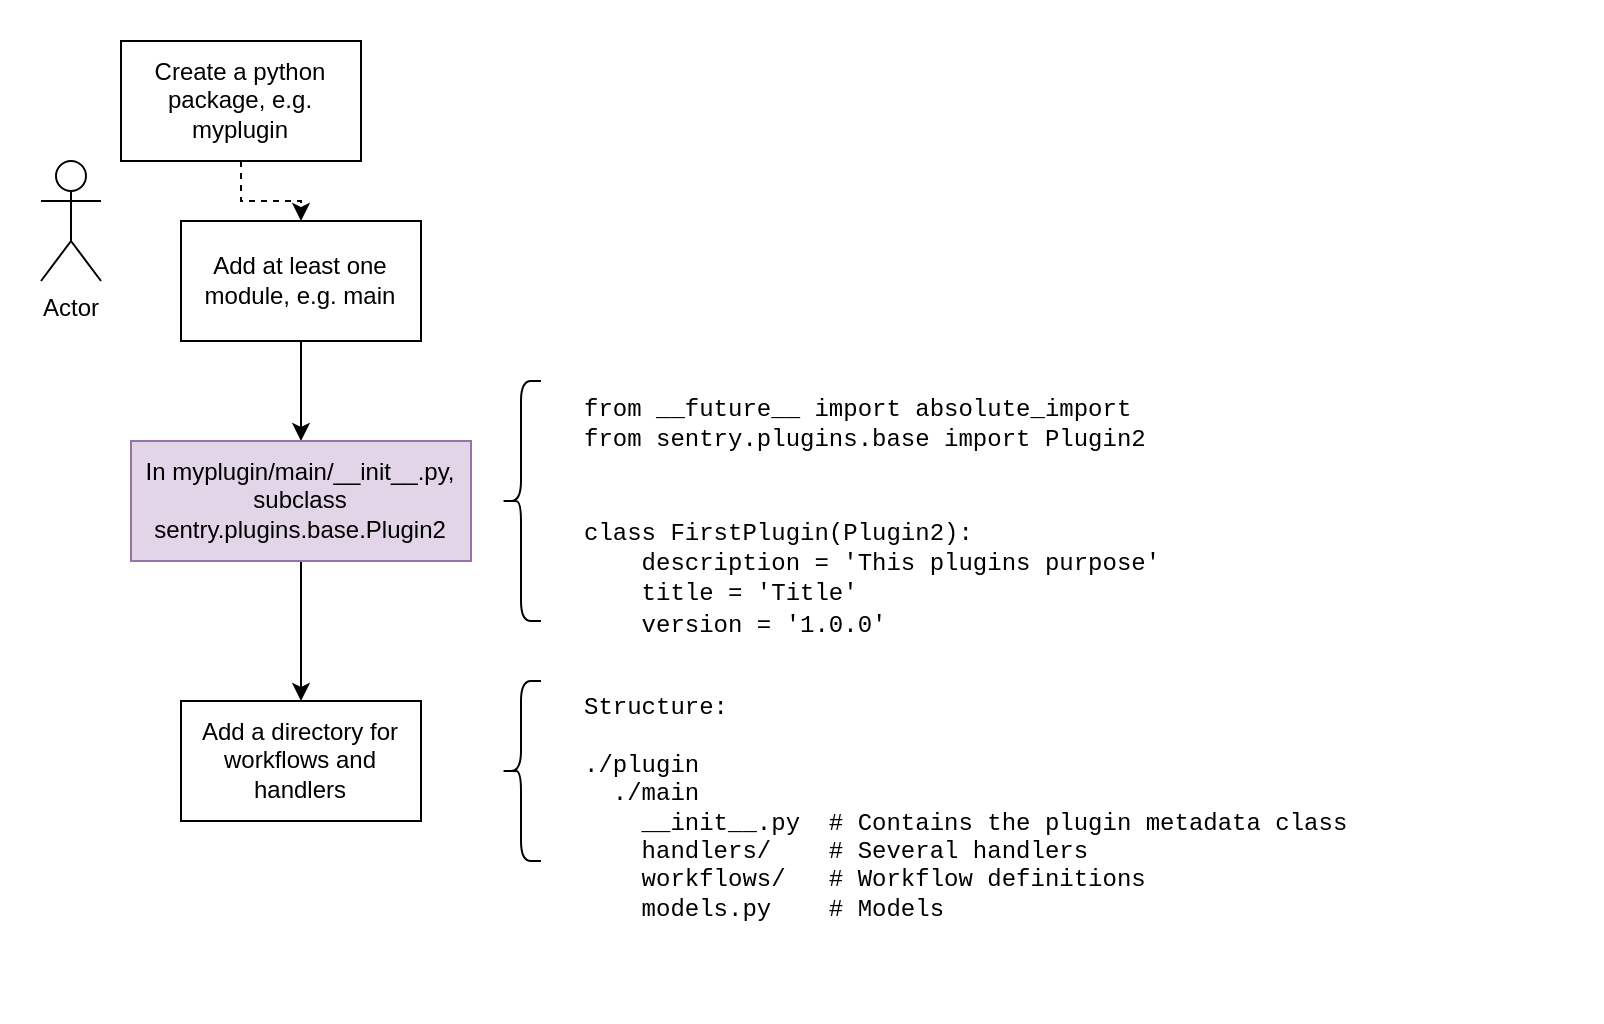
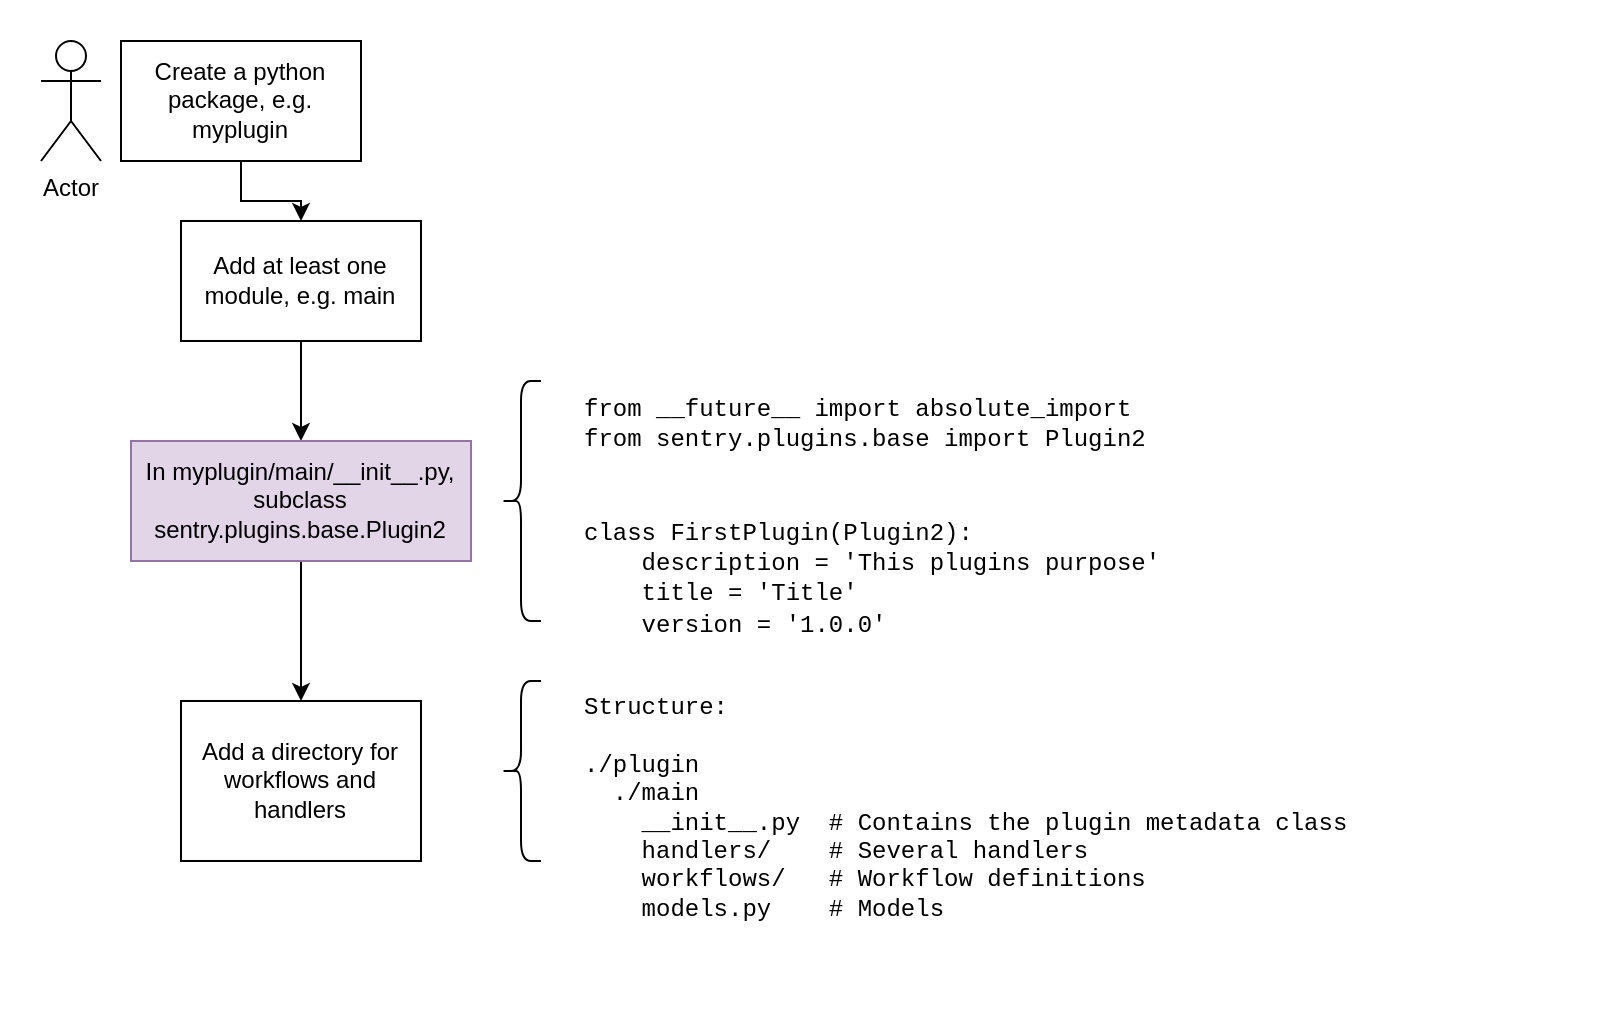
edge "Create a python package, e.g. myplugin" -> "Add at least one module, e.g. main": style dashed -> solid
node "Actor": moved (71, 221) -> (71, 101)
node "Add a directory for workflows and handlers": size 240x120 -> 240x160
